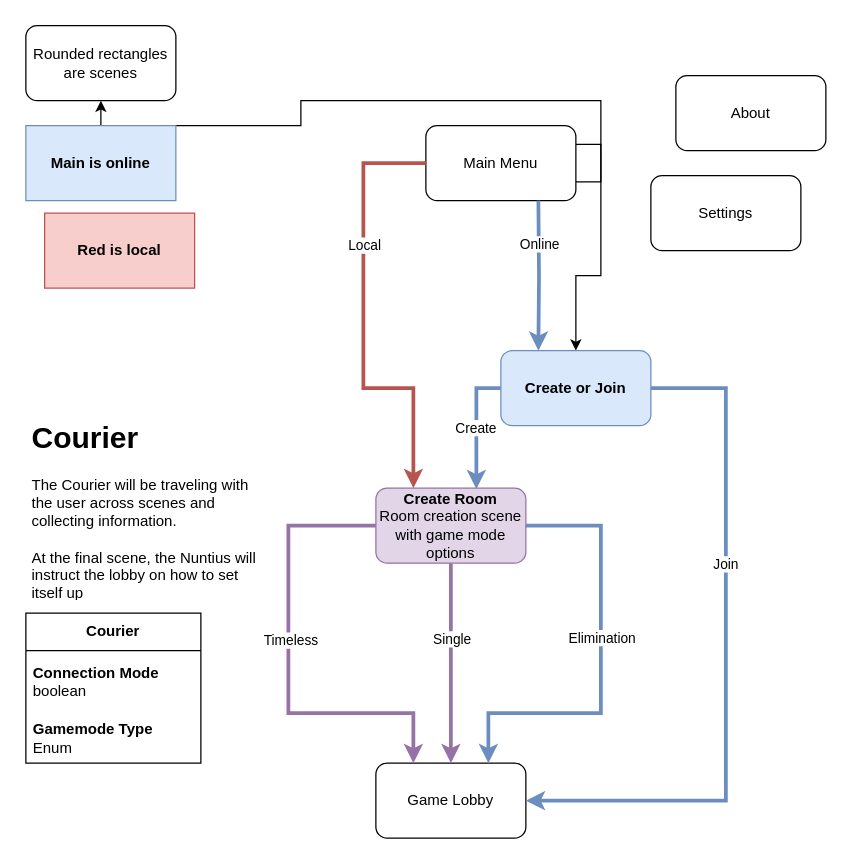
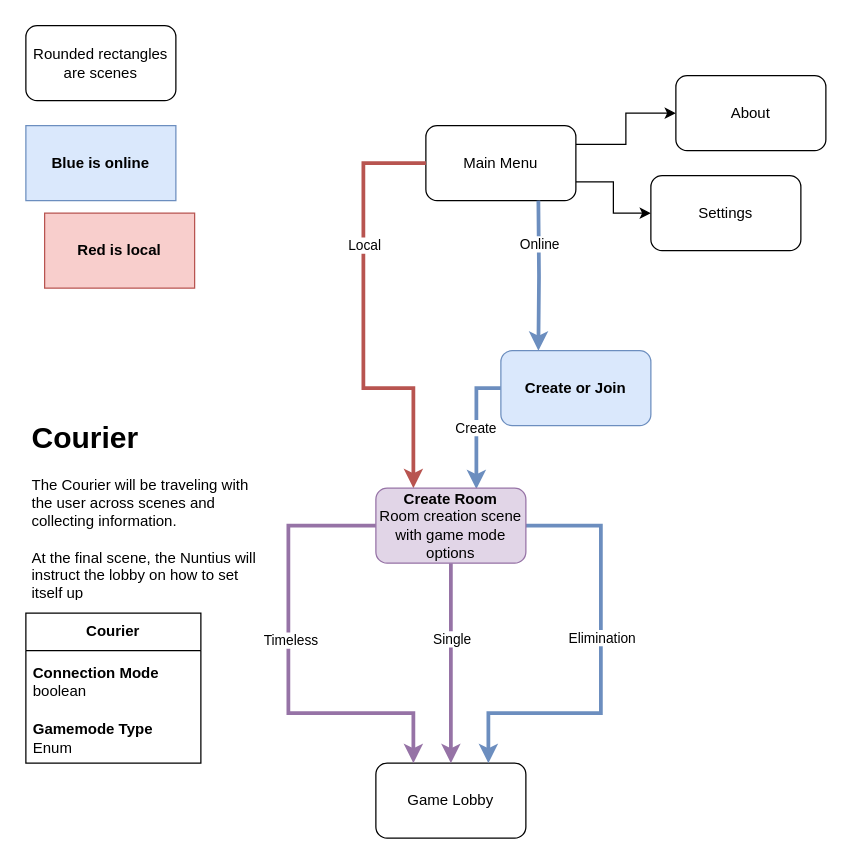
edge "Main Menu" -> "Rounded rectangles are scenes": now "Main Menu" -> "Settings"
node "Main is online": label "Main is online" -> "Blue is online"
edge "Main Menu" -> "Create or Join": now "Main Menu" -> "About"
edge "Create or Join" -> "Game Lobby": removed, label "Join"
